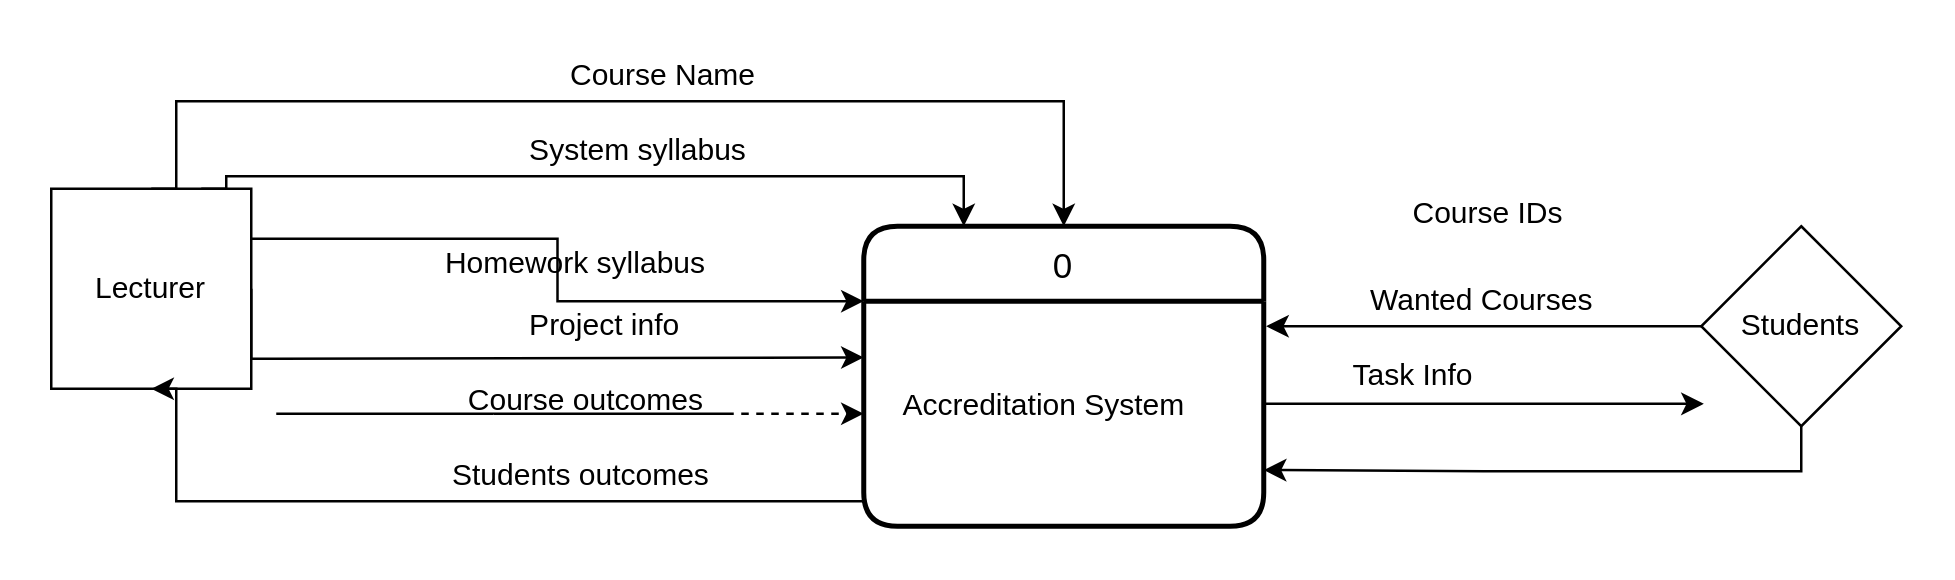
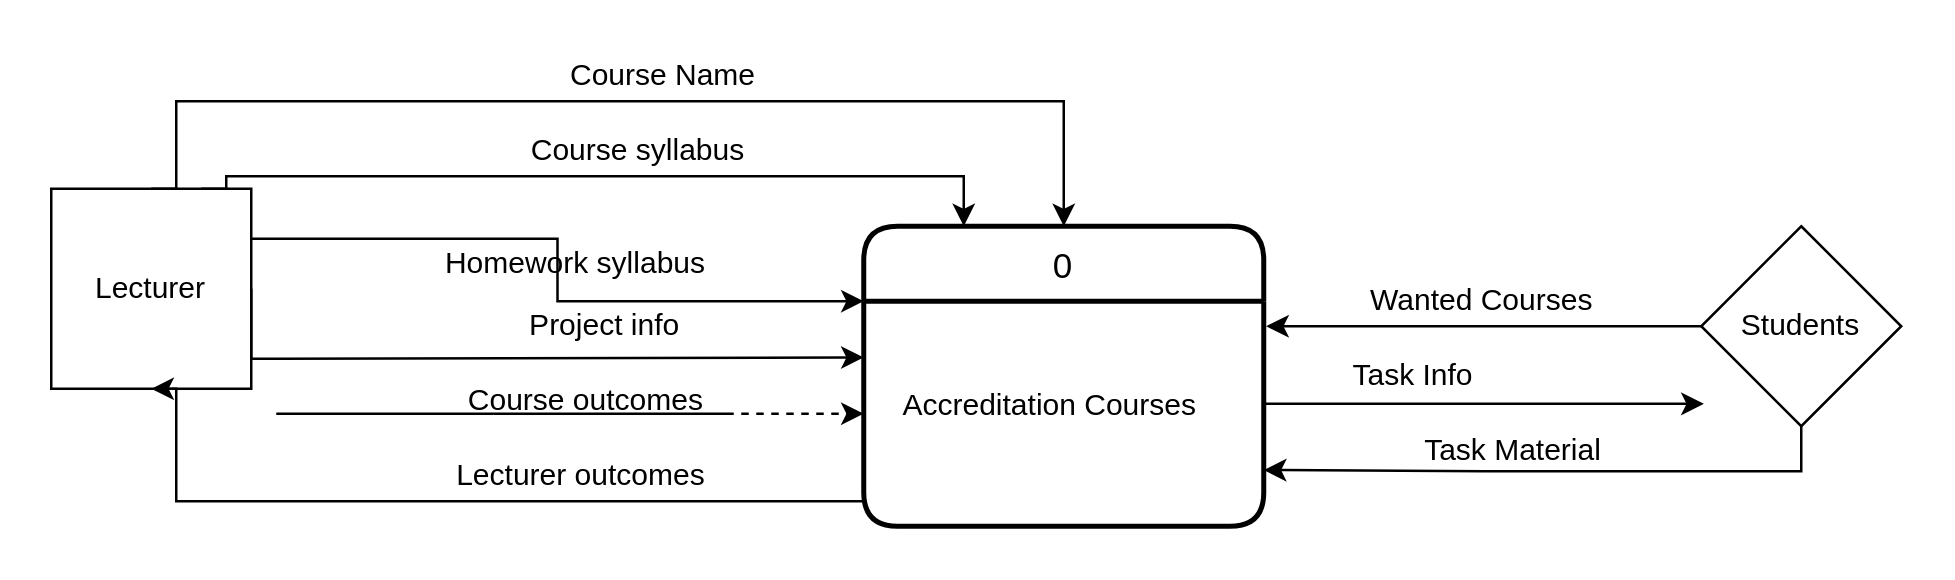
node "System syllabus": label "System syllabus" -> "Course syllabus"
node "Course IDs": removed
node "Accreditation System": label "Accreditation System" -> "Accreditation Courses"
node "Task Material": added
node "Students outcomes": label "Students outcomes" -> "Lecturer outcomes"
